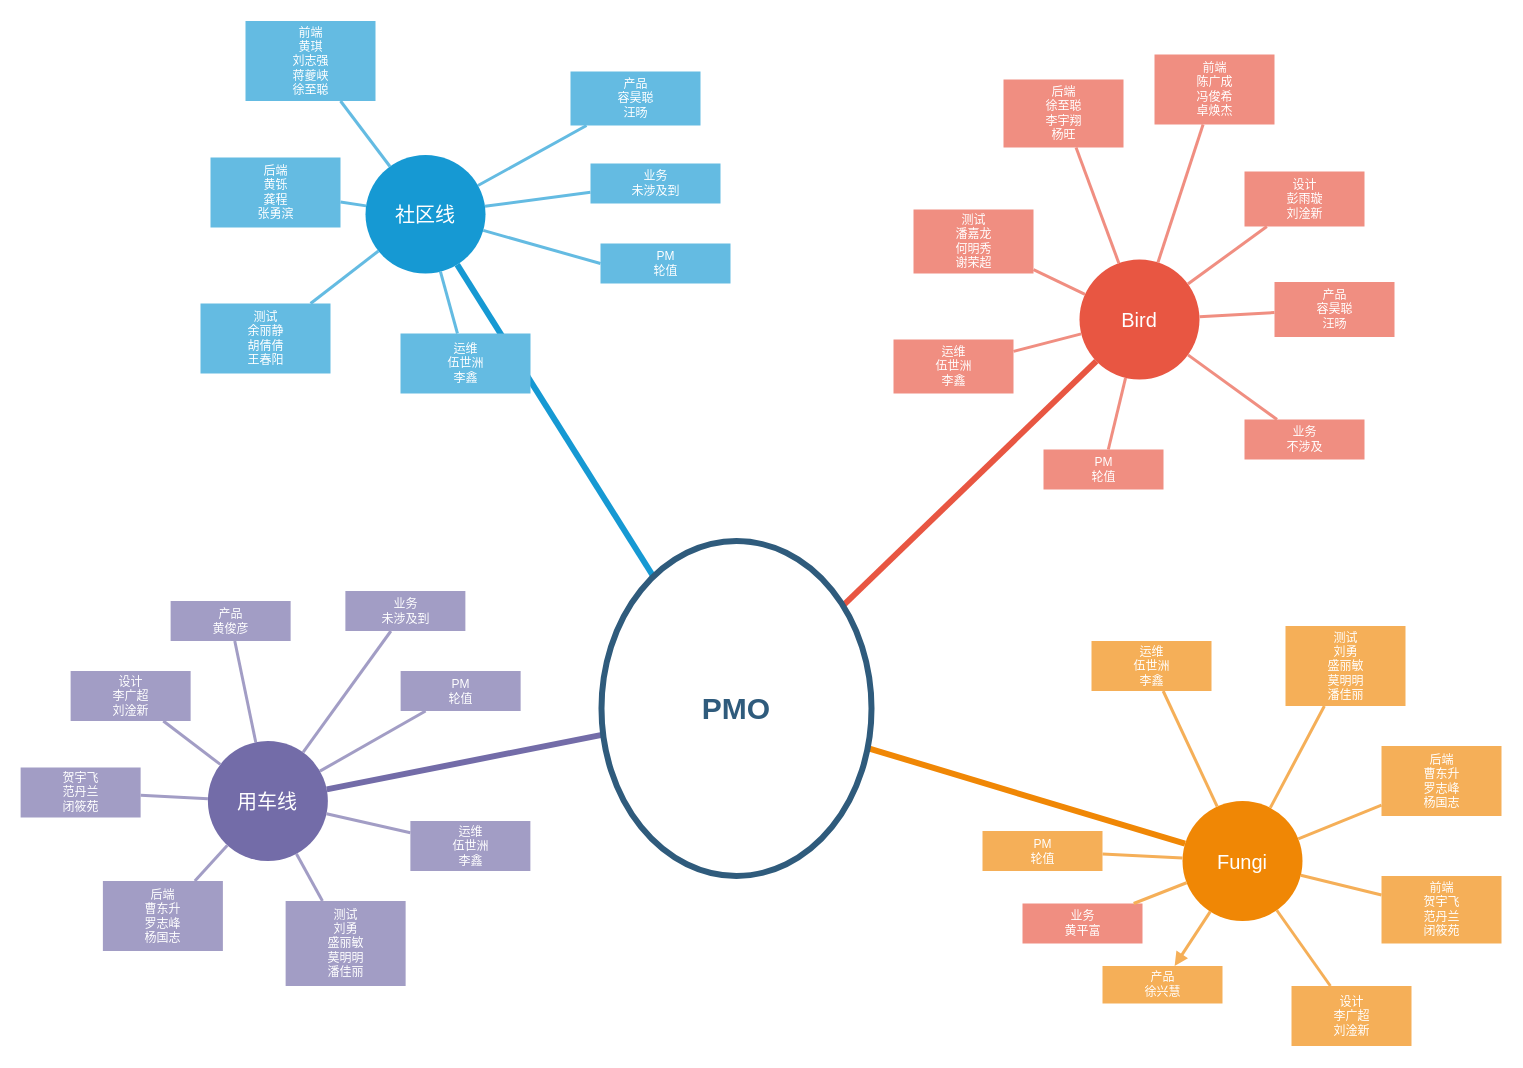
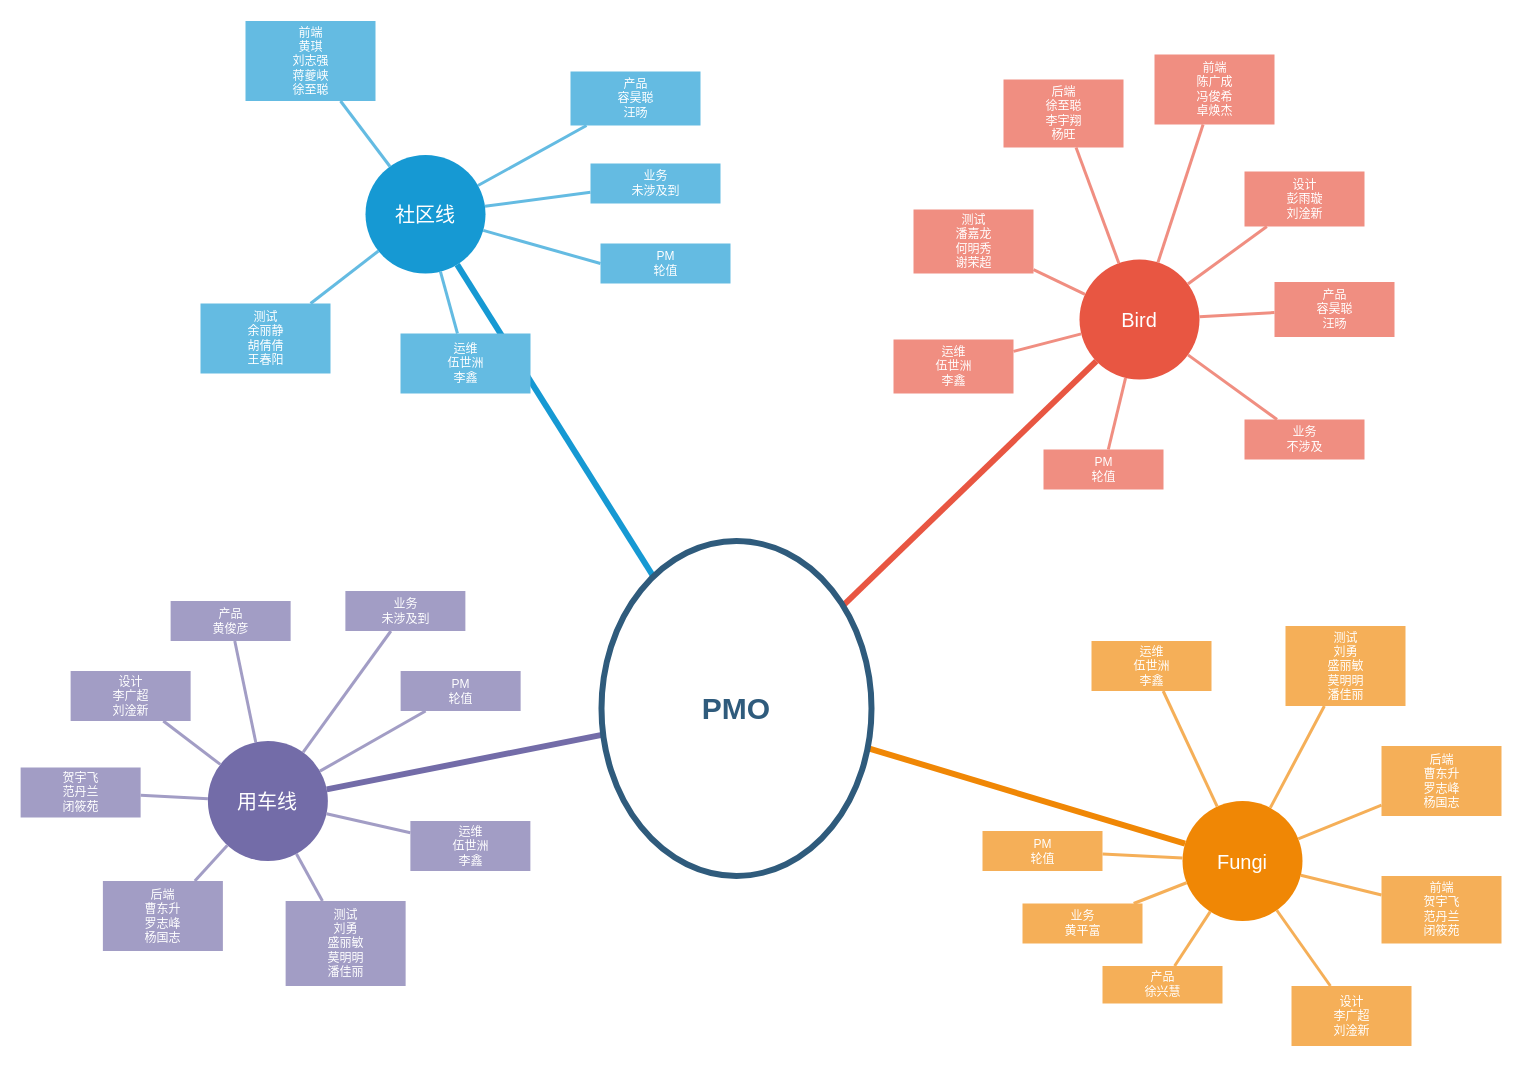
node "后端 黄铄 龚程 张勇滨": removed
edge "后端 黄铄 龚程 张勇滨" -- "社区线": removed
node "业务 黄平富": fillcolor #f08e81 -> #f5af58
edge "Fungi" -> "产品 徐兴慧": arrowhead block -> none
